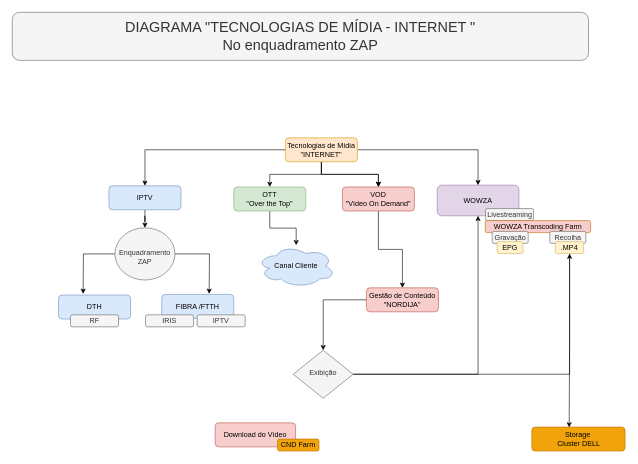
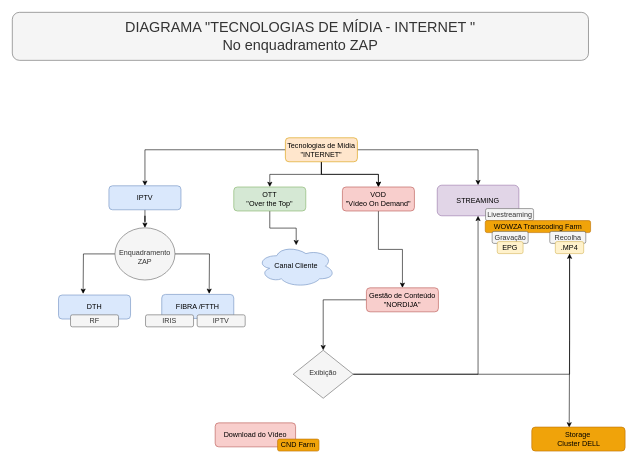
node "WOWZA": label "WOWZA" -> "STREAMING"
node "WOWZA Transcoding Farm": fillcolor #f8cecc -> #f0a30a
